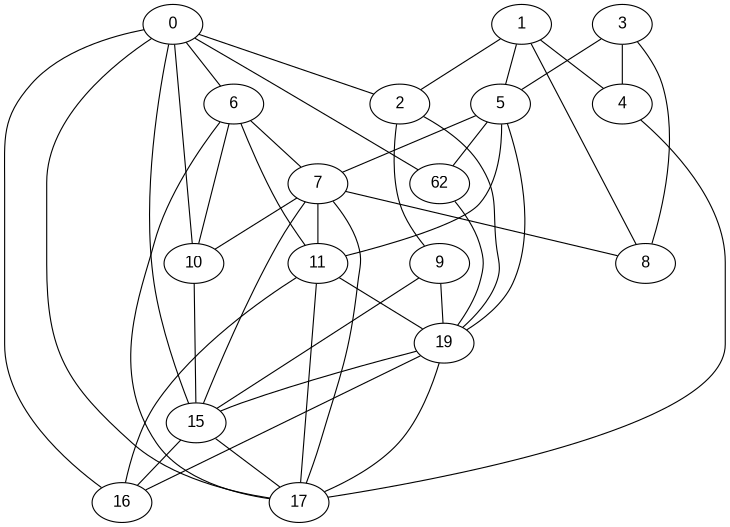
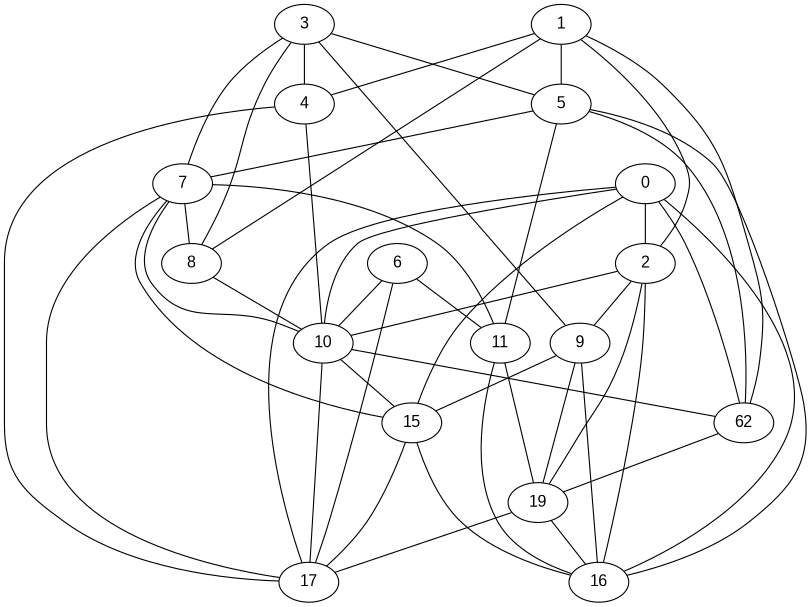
edge "0" -- "6": removed
edge "6" -- "7": now "3" -- "7"
edge "1" -- "62": added
edge "3" -- "9": added
edge "4" -- "10": added
edge "5" -- "19": now "5" -- "16"
edge "2" -- "10": added
edge "8" -- "10": added
edge "11" -- "17": now "10" -- "17"
edge "19" -- "15": removed
edge "10" -- "62": added
edge "2" -- "16": added
edge "9" -- "16": added
